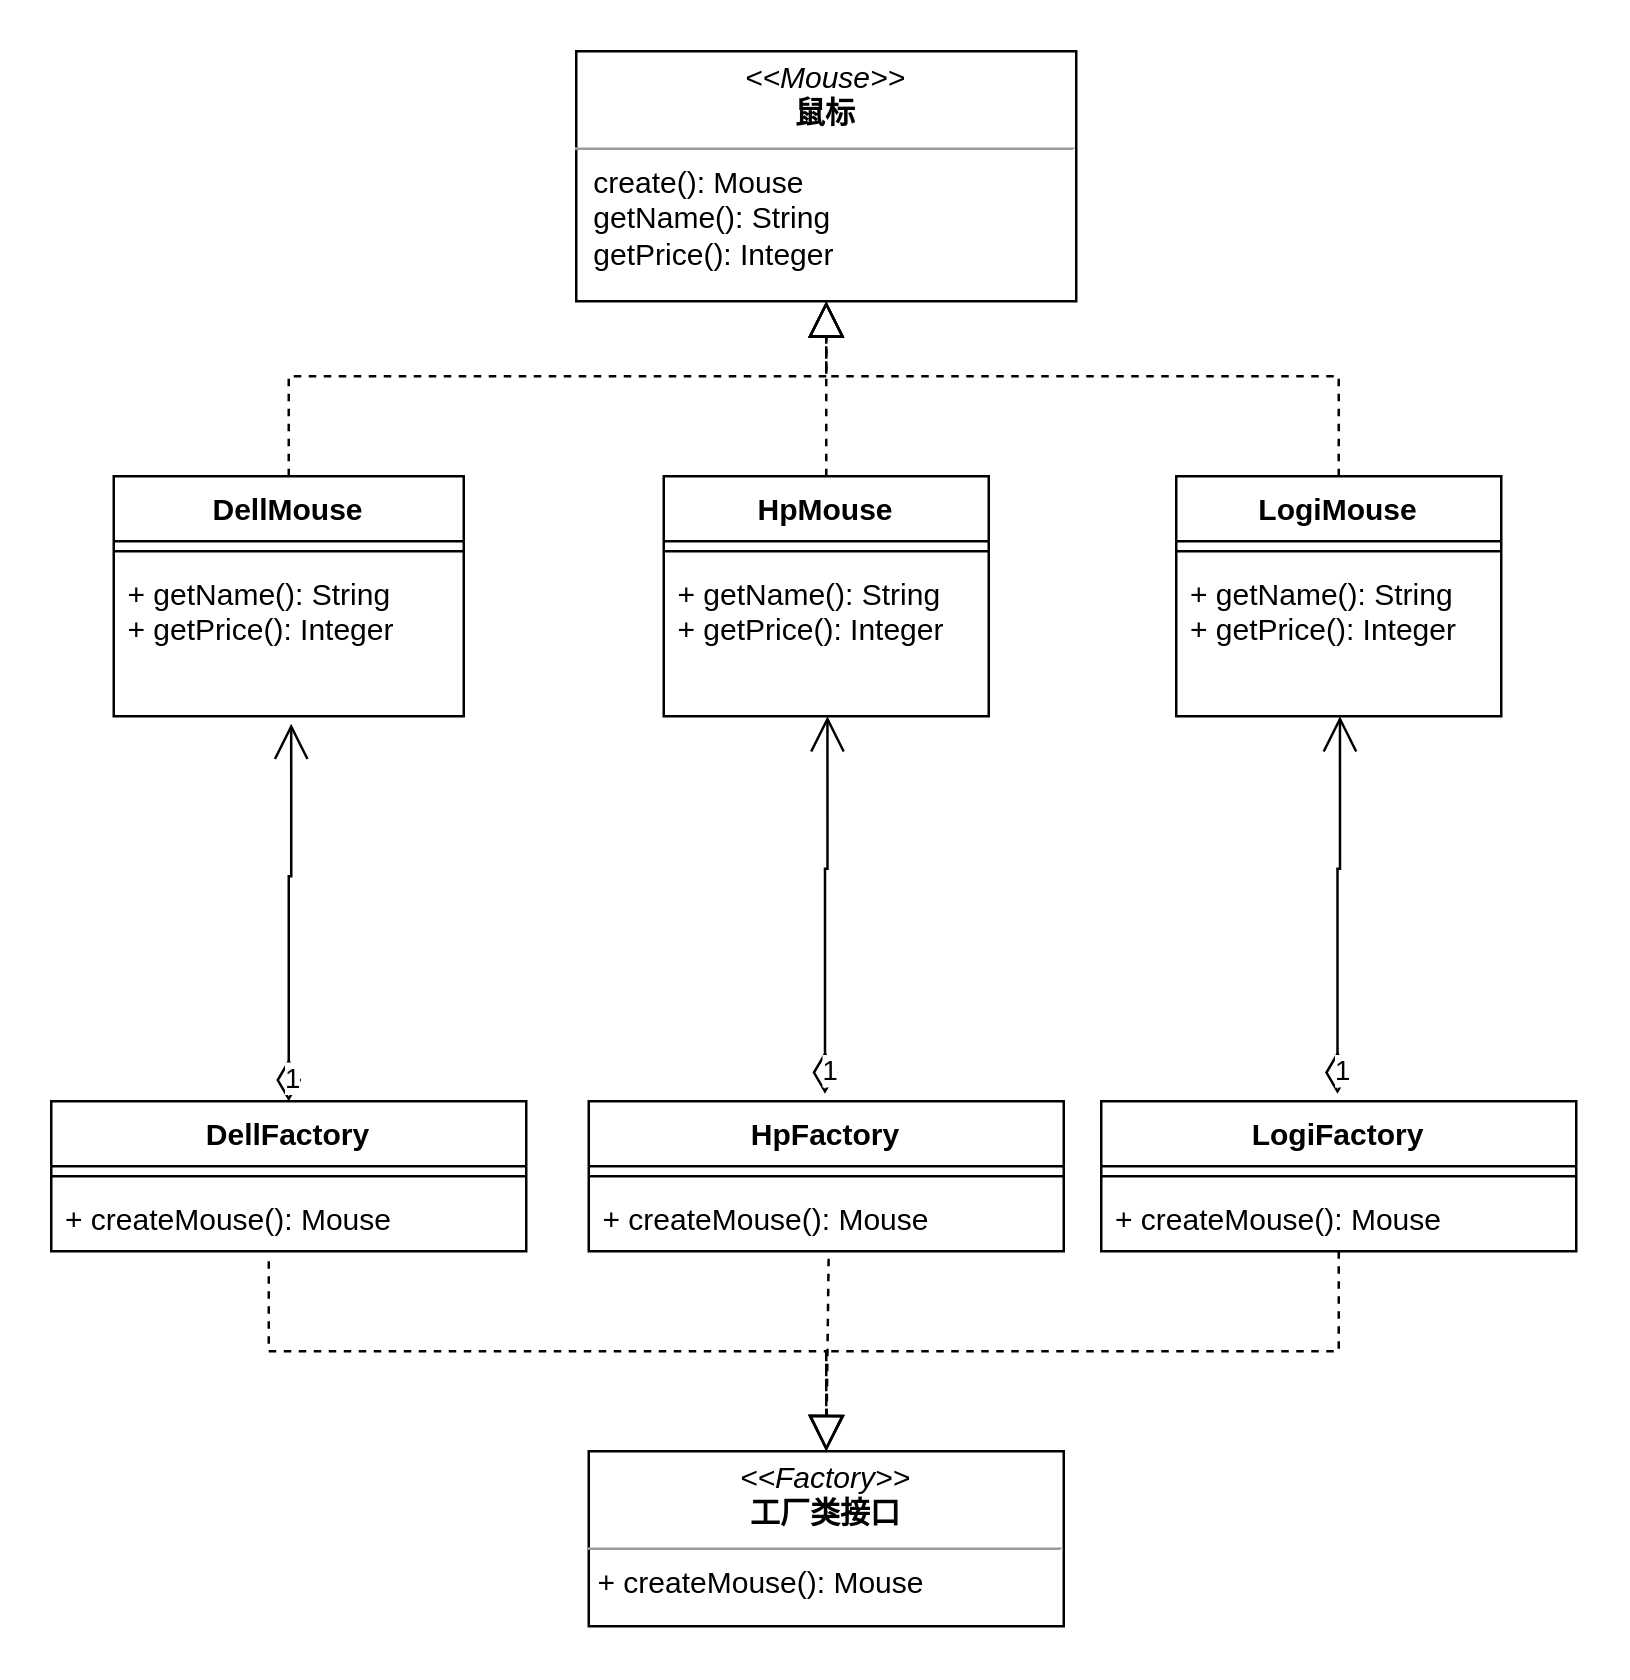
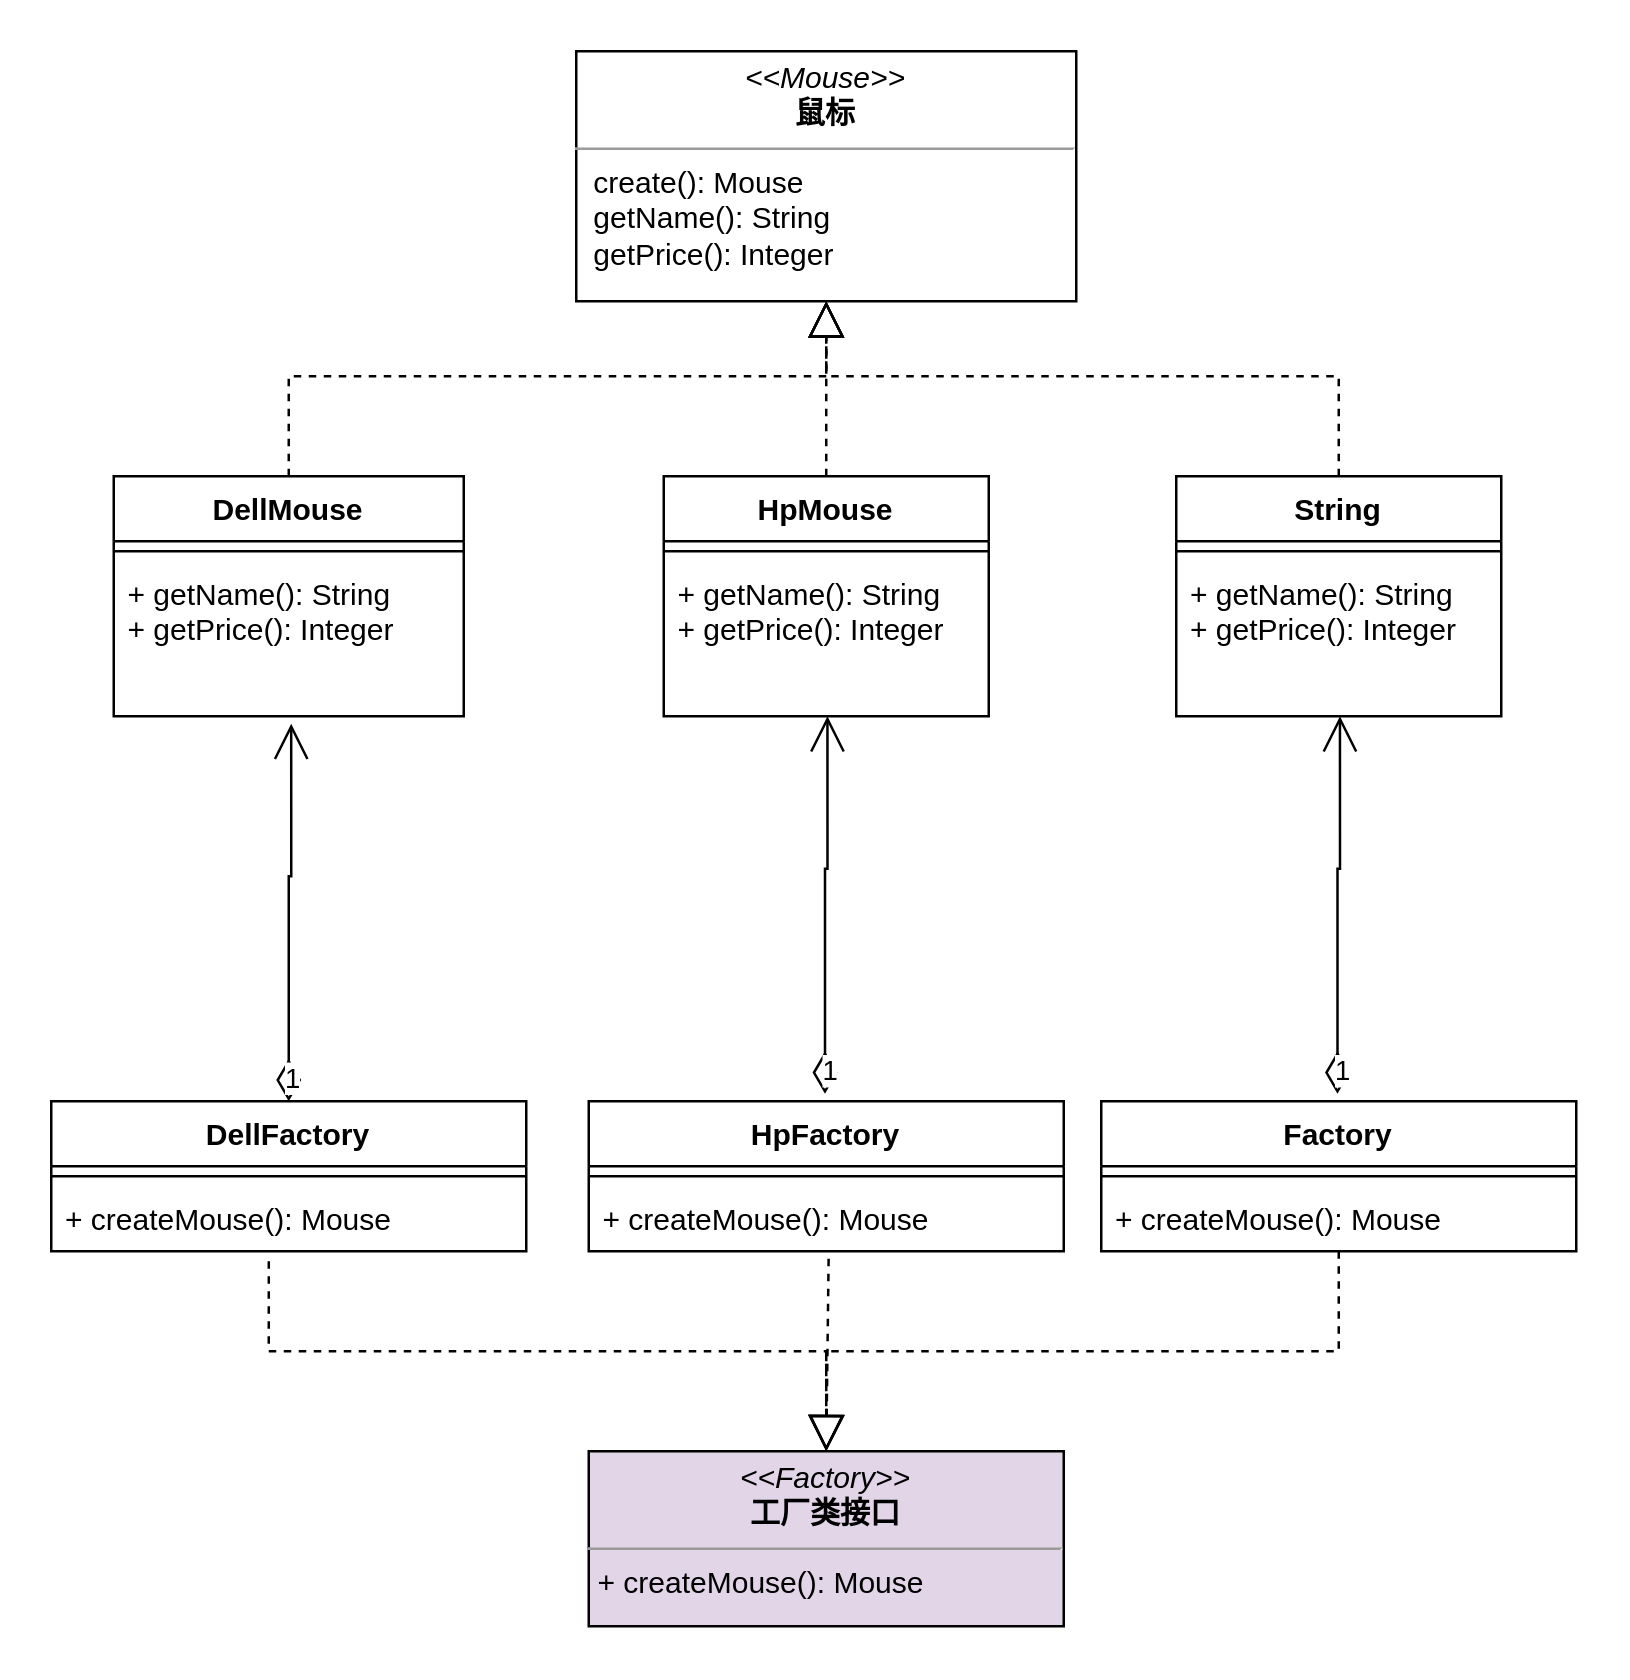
node "LogiMouse": label "LogiMouse" -> "String"
node "LogiFactory": label "LogiFactory" -> "Factory"
node "<<Factory>> 工厂类接口 + createMouse(): Mouse": fillcolor #ffffff -> #e1d5e7
